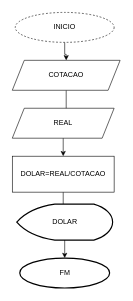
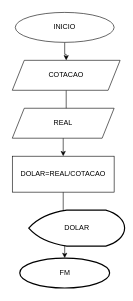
node "INICIO": style dashed -> solid
node "DOLAR": moved (65, 222) -> (77, 228)
